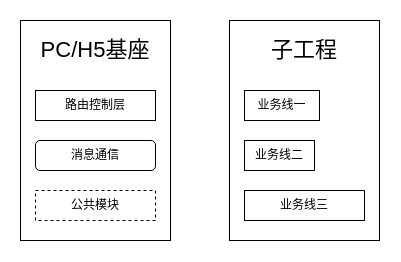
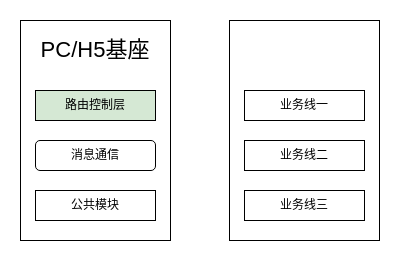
node "子工程": removed
node "路由控制层": fillcolor #ffffff -> #d5e8d4
node "业务线一": size 75x30 -> 120x30
node "业务线二": size 70x30 -> 120x30
node "公共模块": style dashed -> solid
